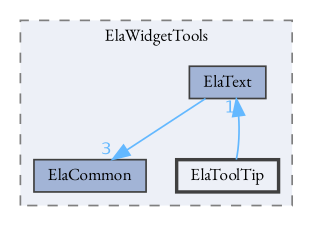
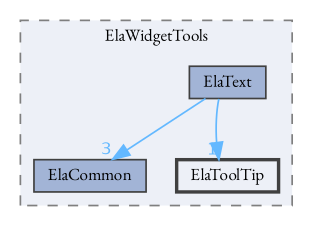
edge "ElaToolTip" -> "ElaText": reversed
